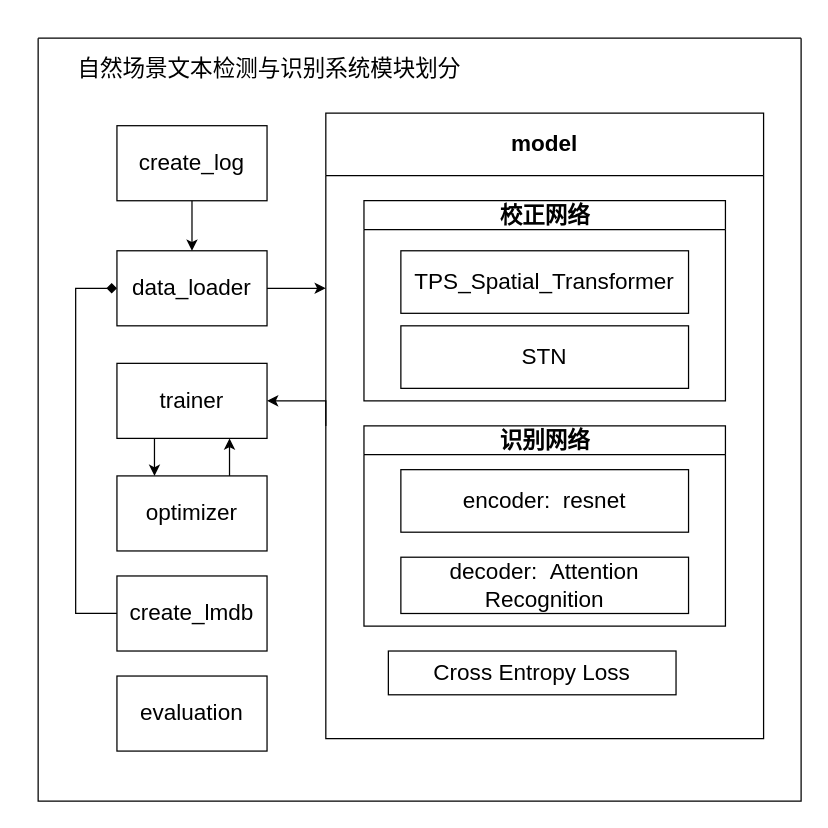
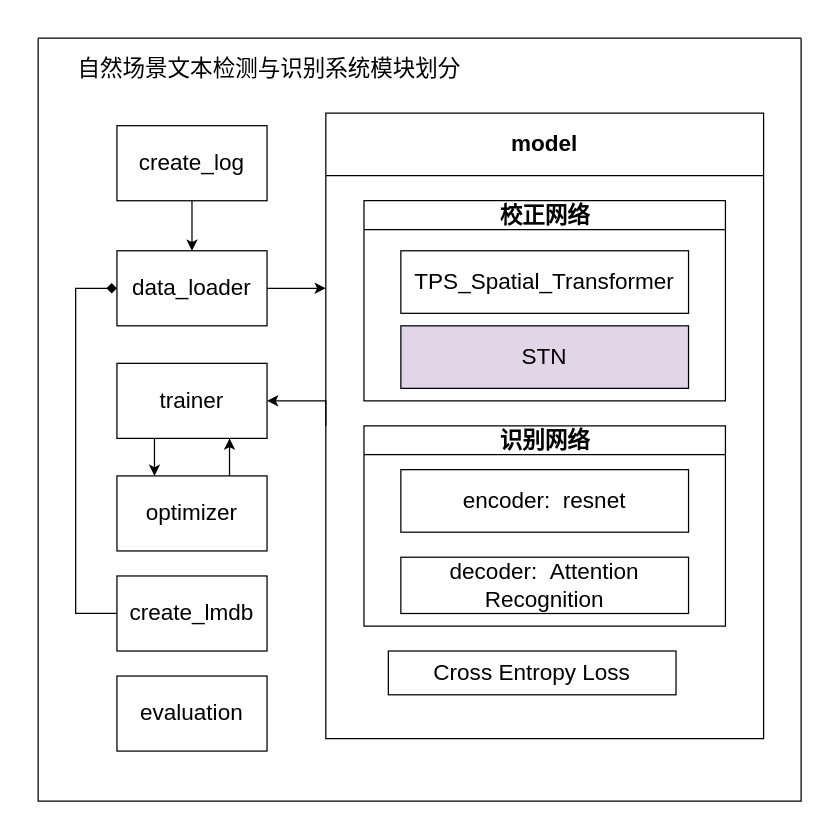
node "STN": fillcolor #ffffff -> #e1d5e7
